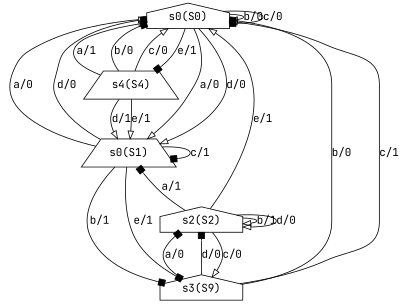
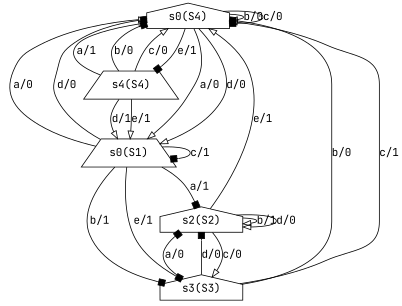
node "s0(S0)": label "s0(S0)" -> "s0(S4)"
edge "s2(S2)" -> "s0(S1)": reversed
node "s3(S9)": label "s3(S9)" -> "s3(S3)"
